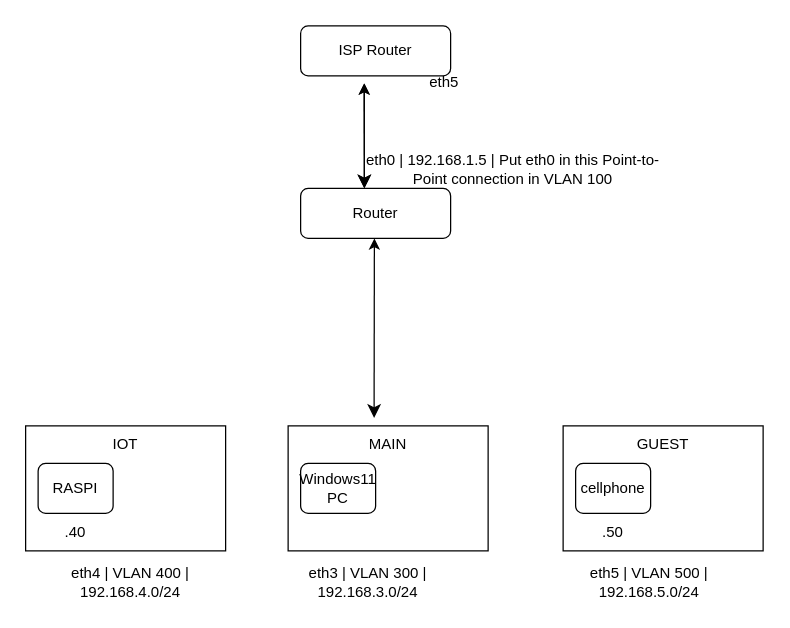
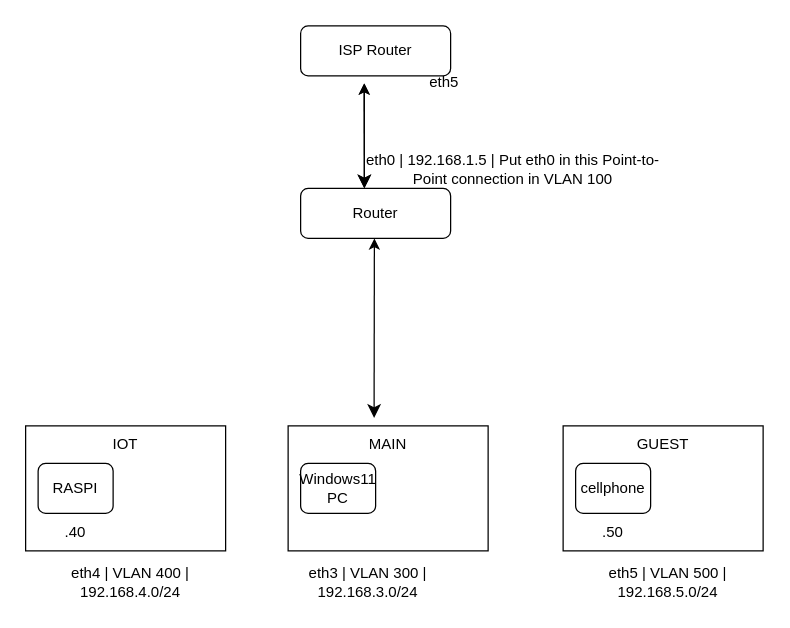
node "eth5 | VLAN 500 | 192.168.5.0/24": moved (649, 582) -> (668, 582)
